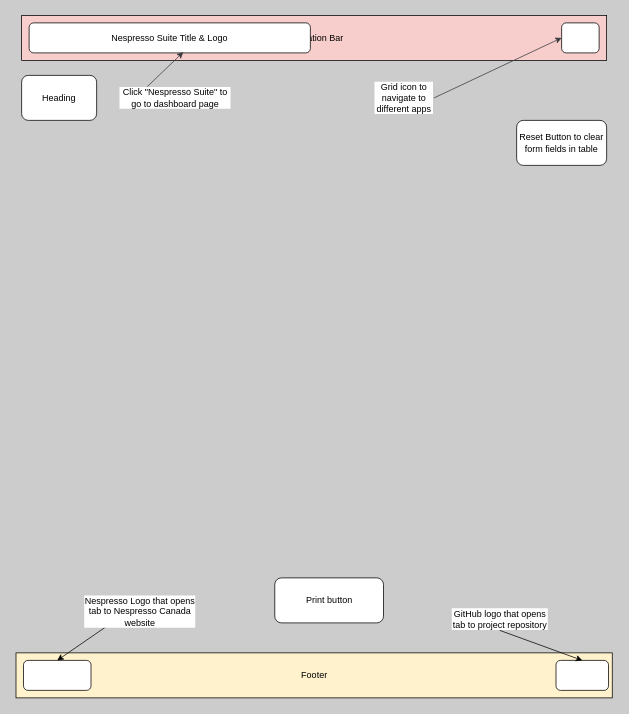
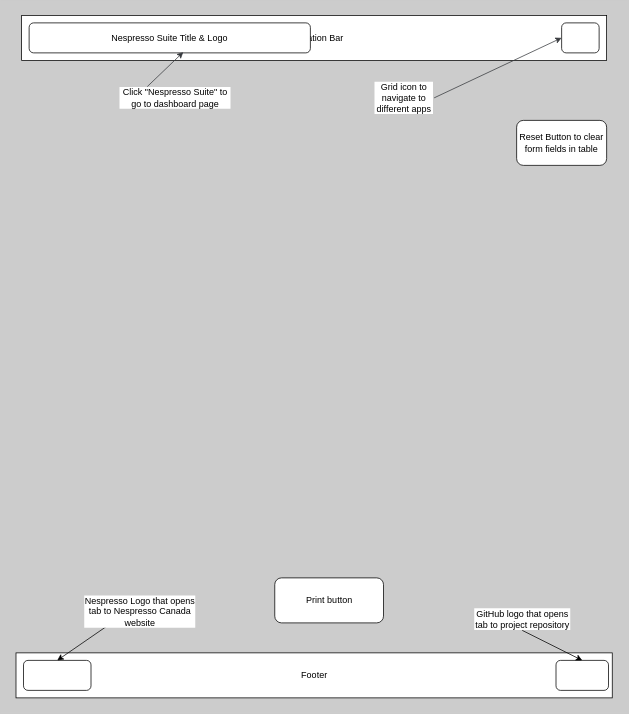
node "Navigation Bar": fillcolor #f8cecc -> #ffffff
node "Heading": removed
node "GitHub logo that opens tab to project repository": moved (500, 619) -> (522, 619)
node "Footer": fillcolor #fff2cc -> #ffffff
